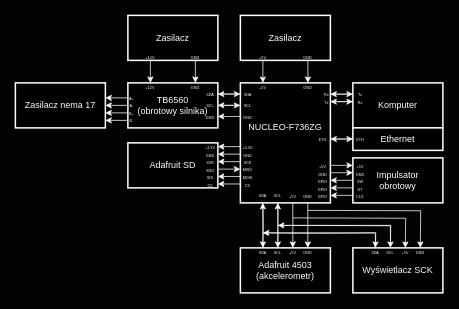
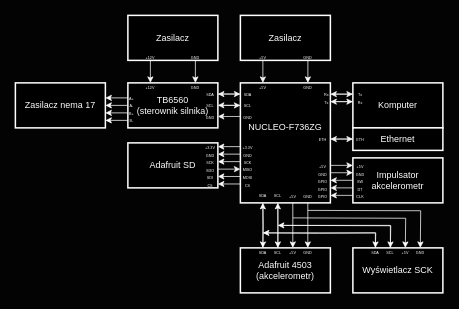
node "TB6560 (obrotowy silnika)": label "TB6560 (obrotowy silnika)" -> "TB6560 (sterownik silnika)"
node "Impulsator obrotowy": label "Impulsator obrotowy" -> "Impulsator akcelerometr"
